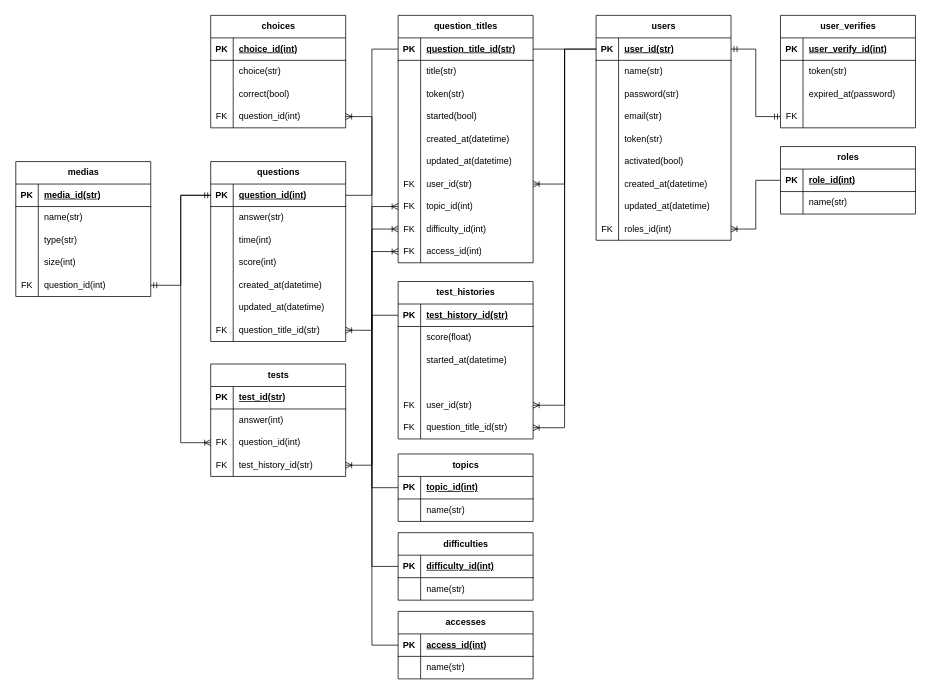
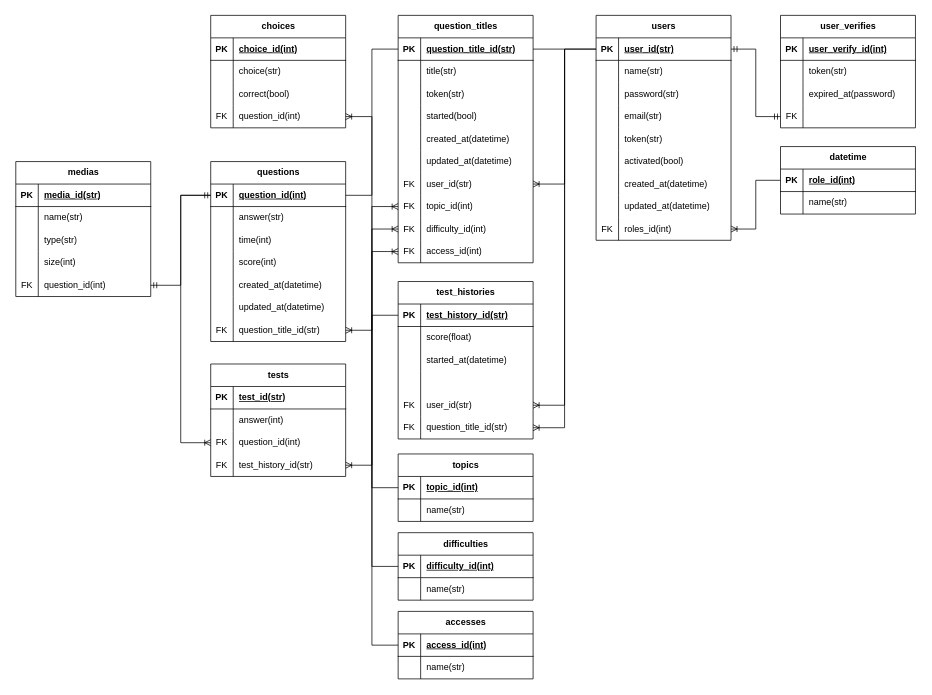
node "roles": label "roles" -> "datetime"
